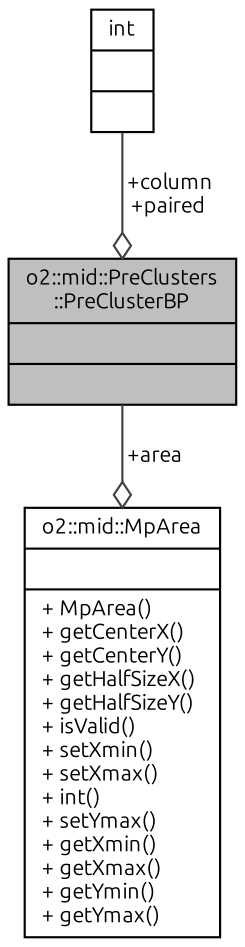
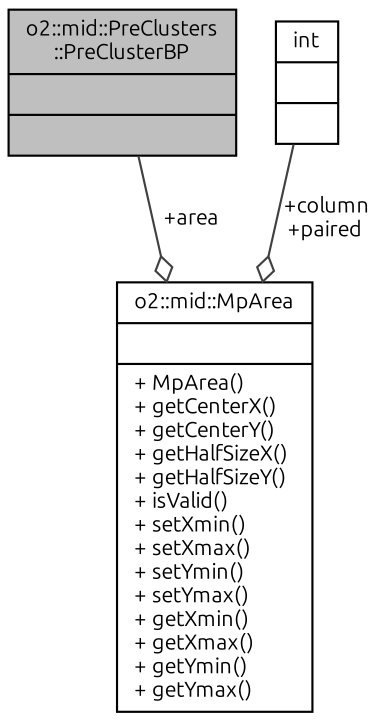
edge "int" -> "o2::mid::PreClusters": now "int" -> "o2::mid::MpArea"
node "o2::mid::MpArea": text "+ int()" -> "+ setYmin()"
